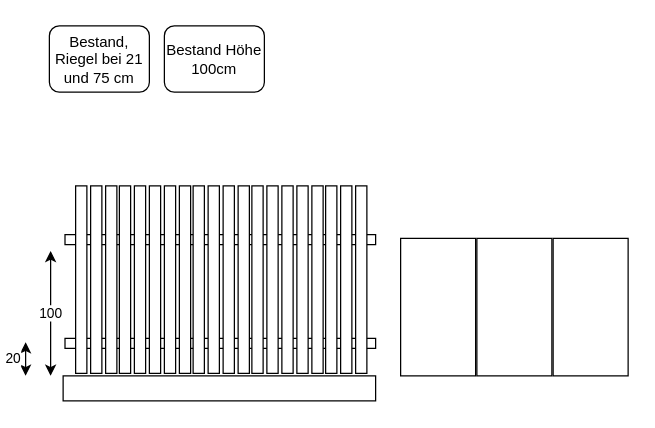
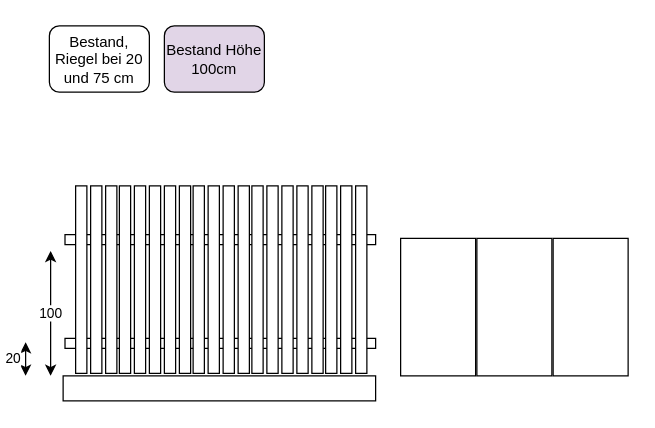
node "Bestand, Riegel bei 21 und 75 cm": label "Bestand, Riegel bei 21 und 75 cm" -> "Bestand, Riegel bei 20 und 75 cm"
node "Bestand Höhe 100cm": fillcolor #ffffff -> #e1d5e7
